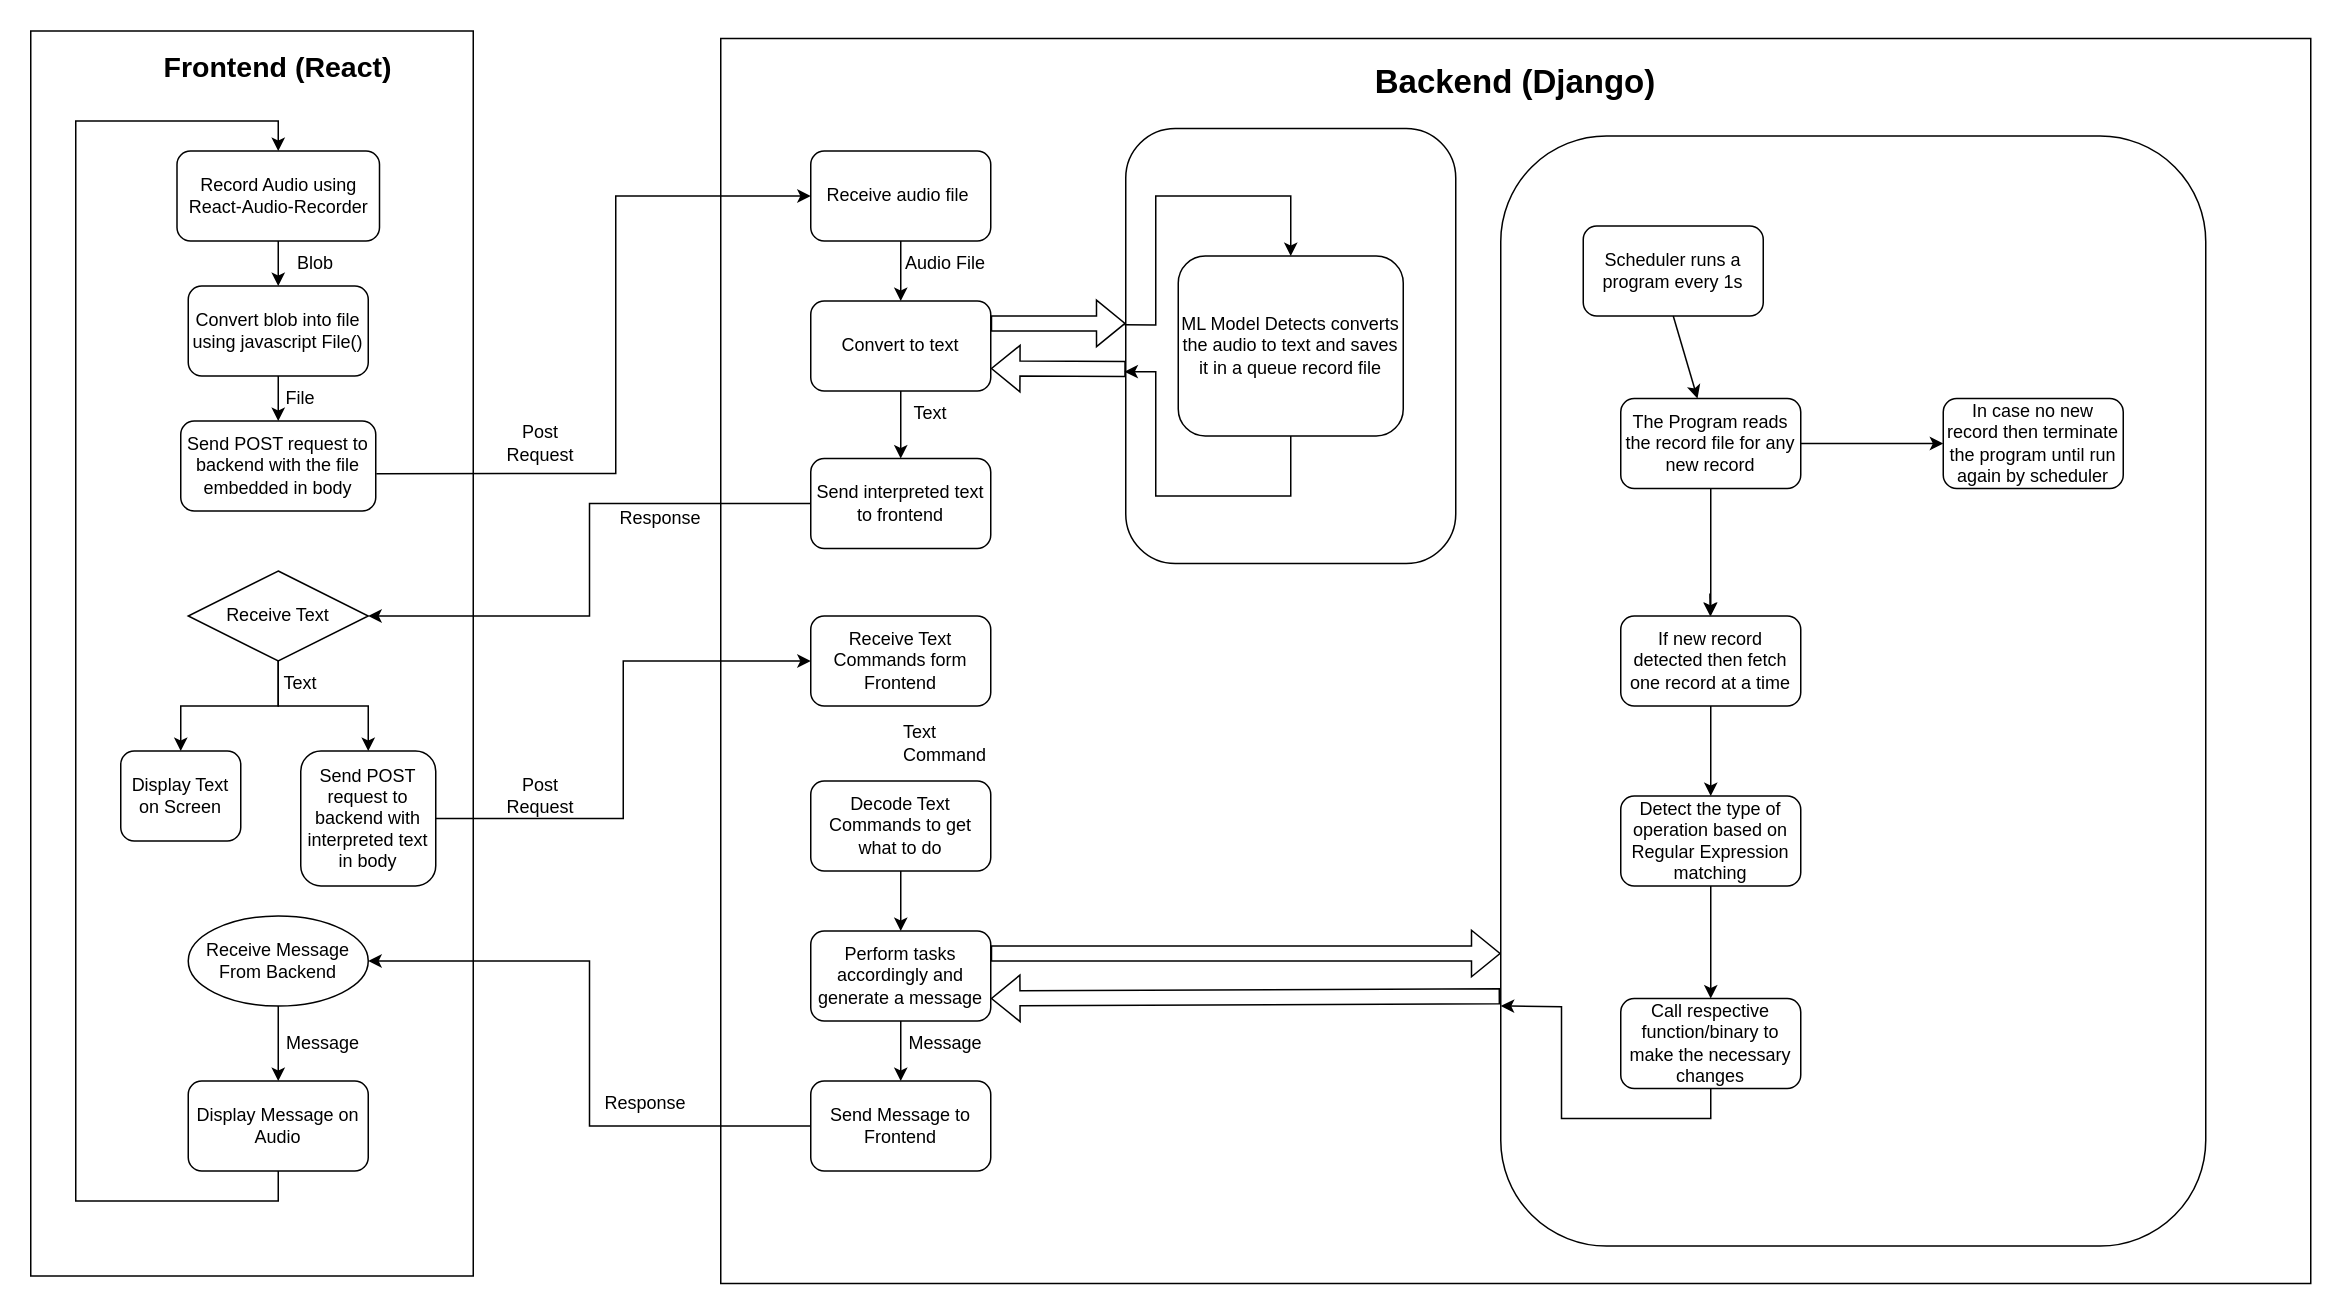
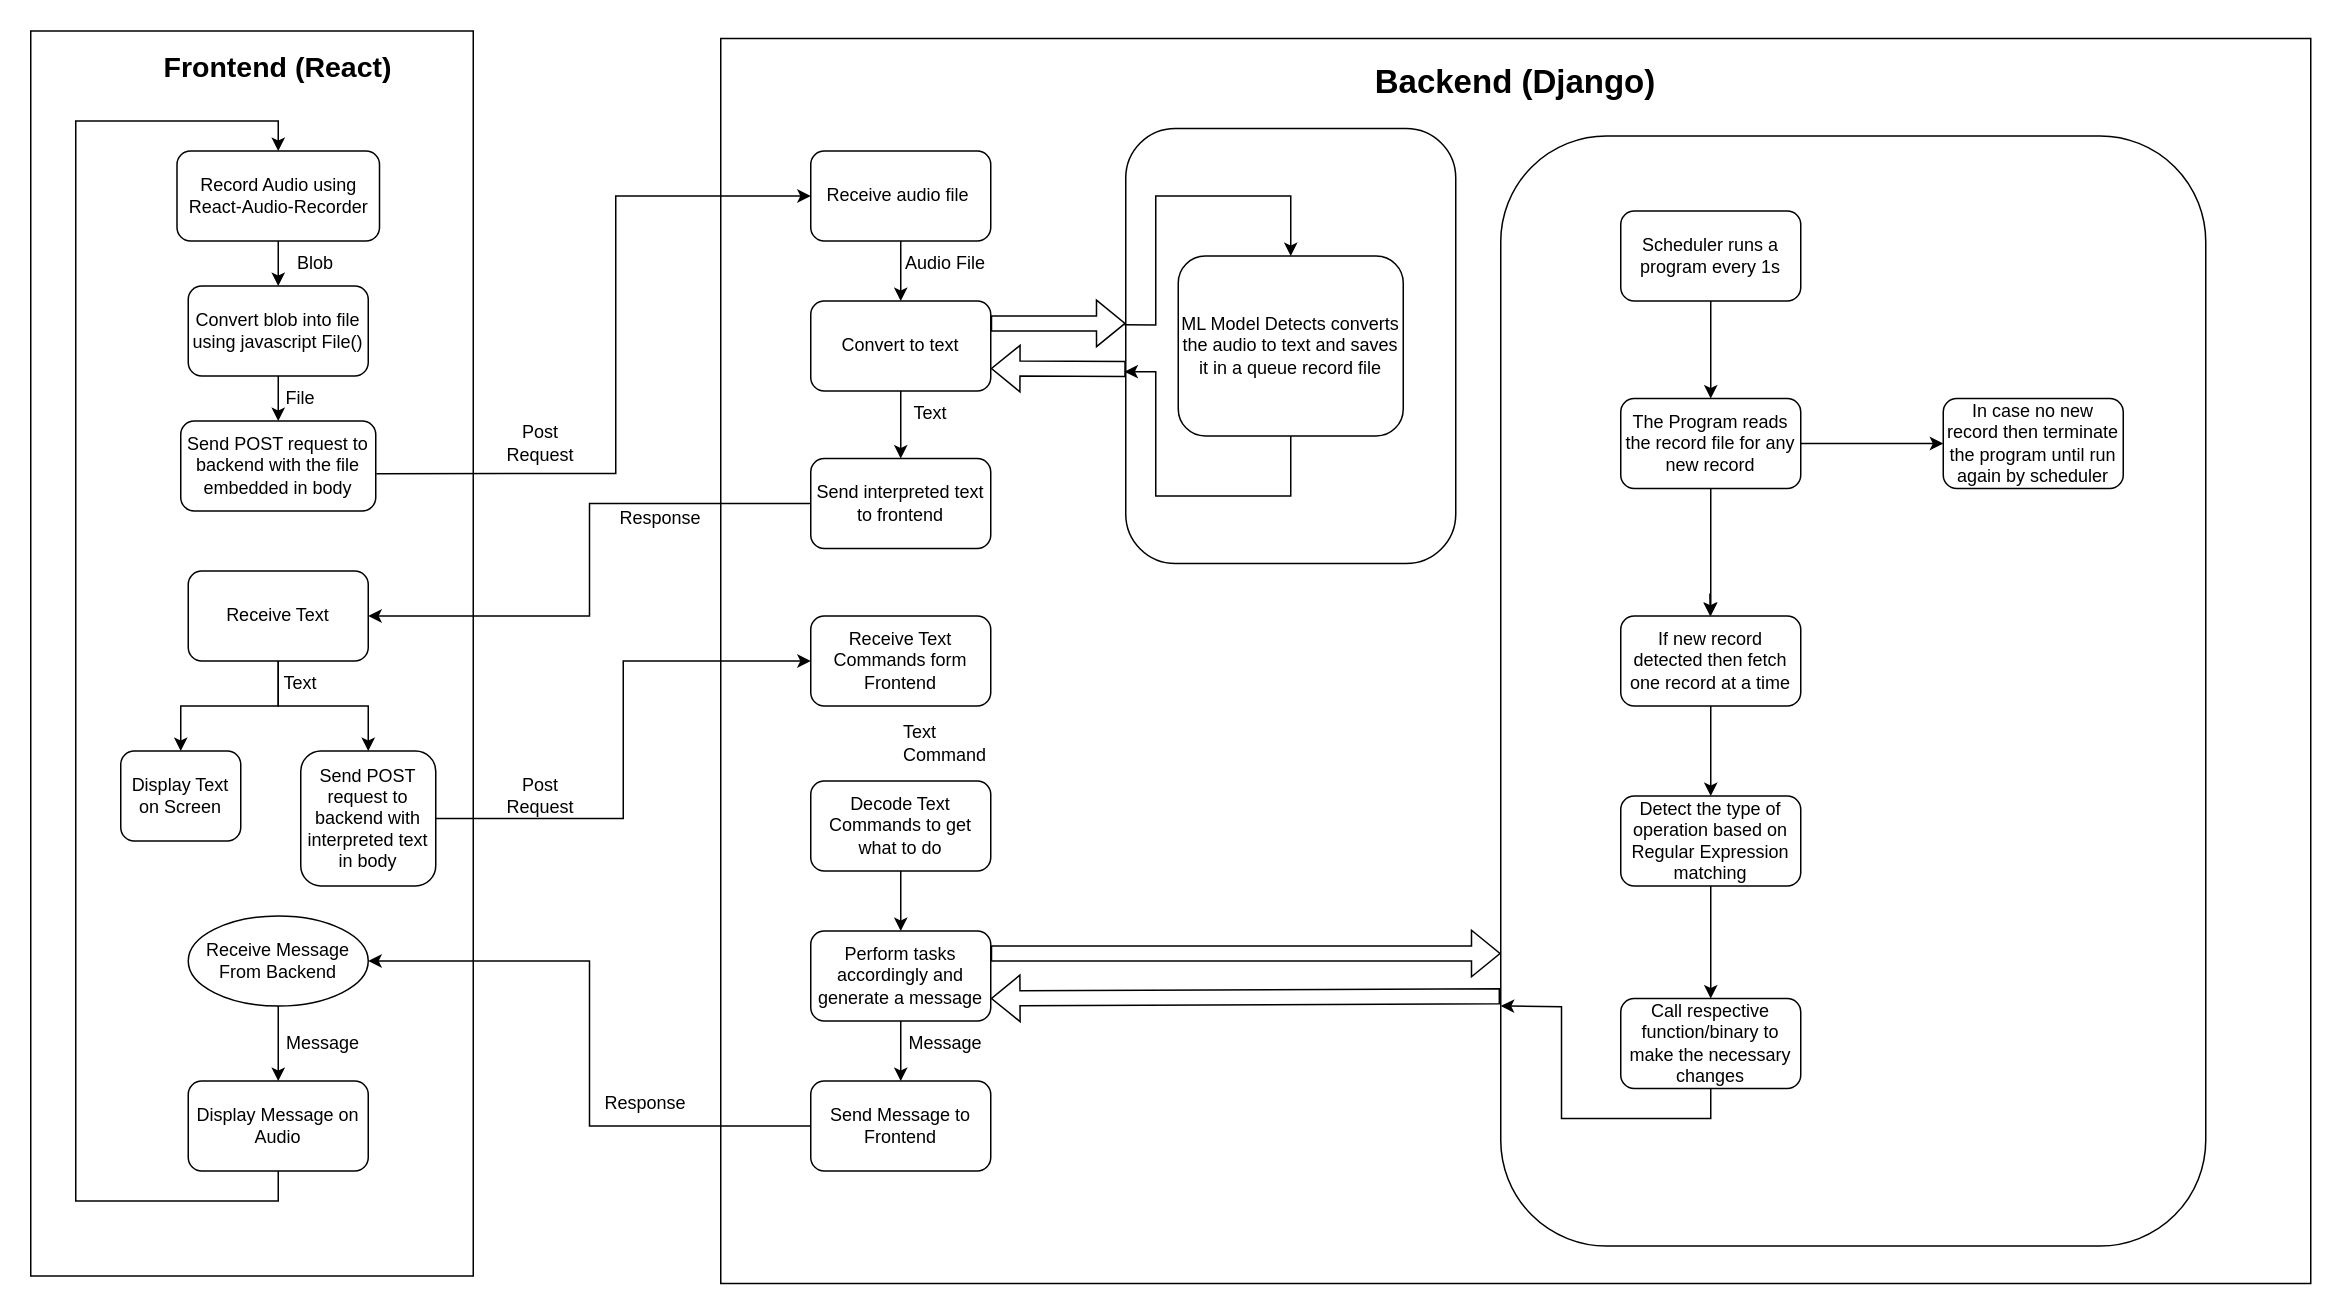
node "Scheduler runs a program every 1s": moved (1673, 271) -> (1711, 256)
node "Receive Text": shape diamond -> rounded rectangle
